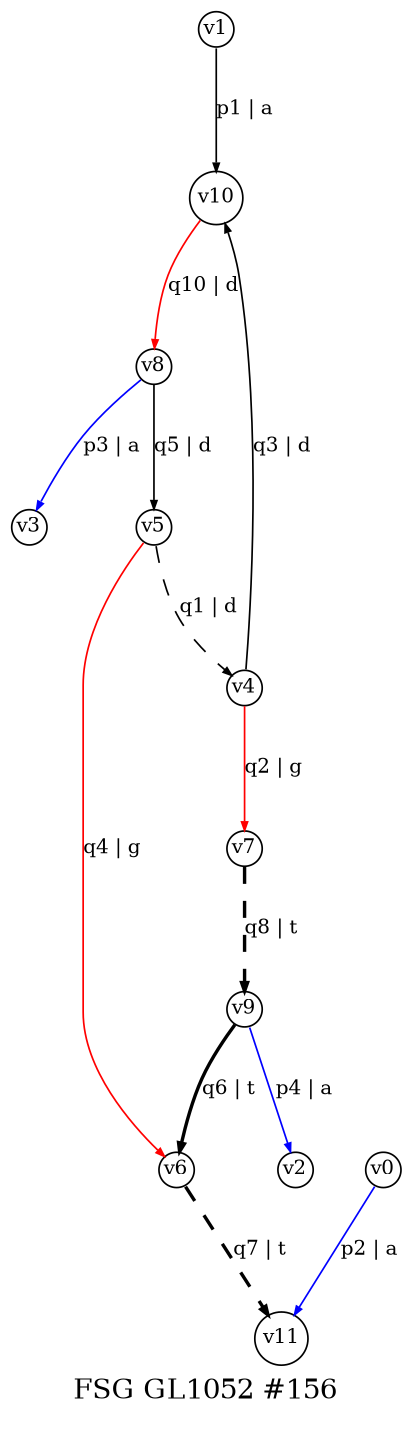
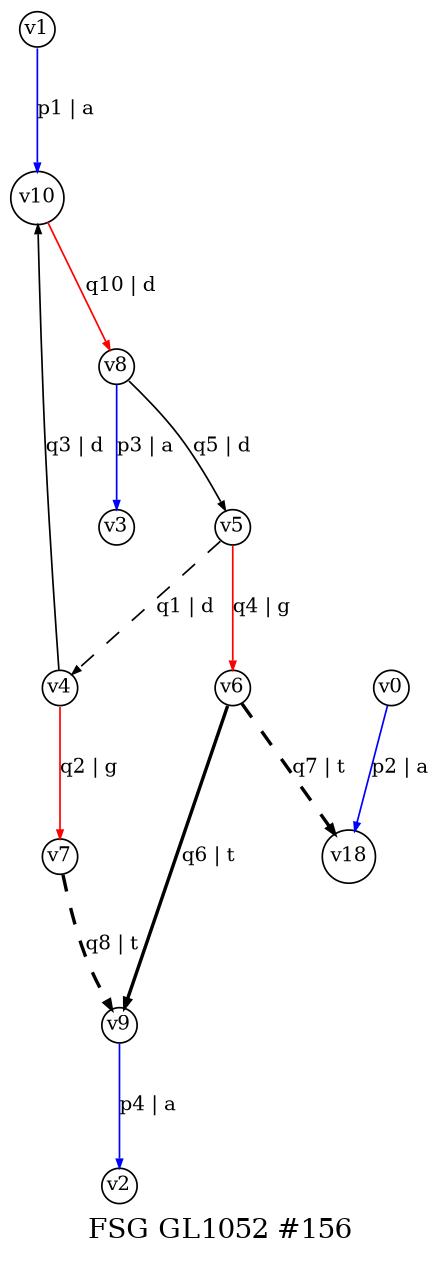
edge "v1" -> "v10": color black -> blue
edge "v9" -> "v6": reversed
node "v11": label "v11" -> "v18"
